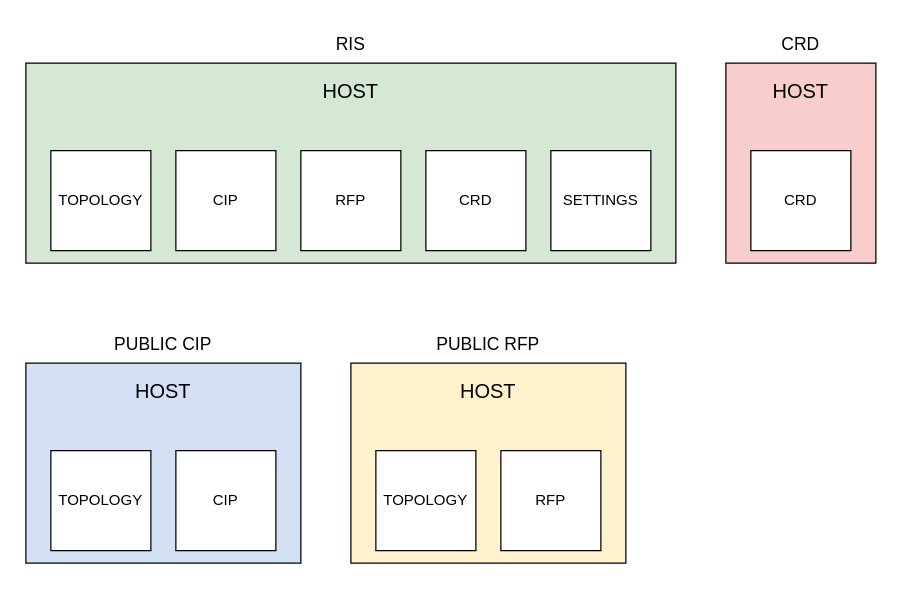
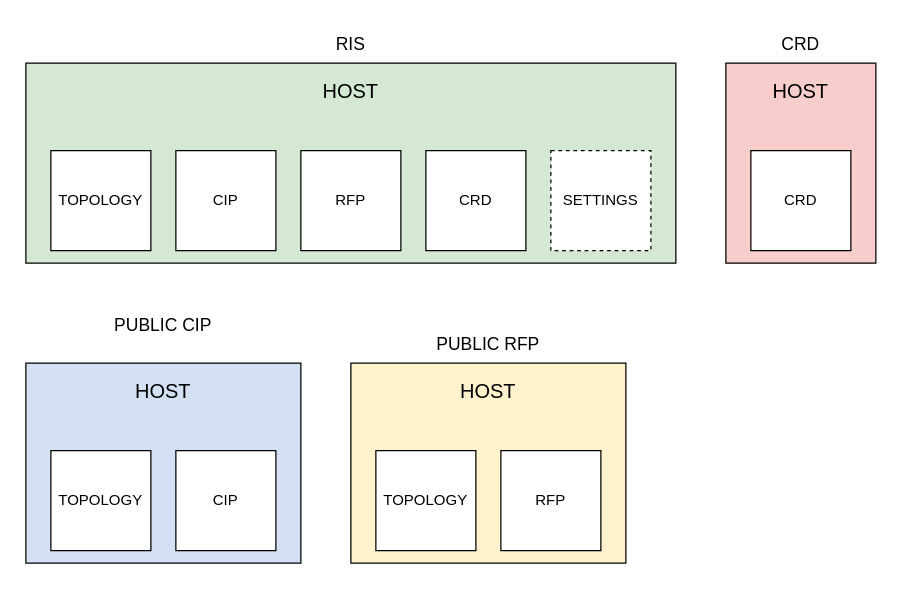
node "SETTINGS": style solid -> dashed
node "PUBLIC CIP": moved (163, 344) -> (163, 326)
